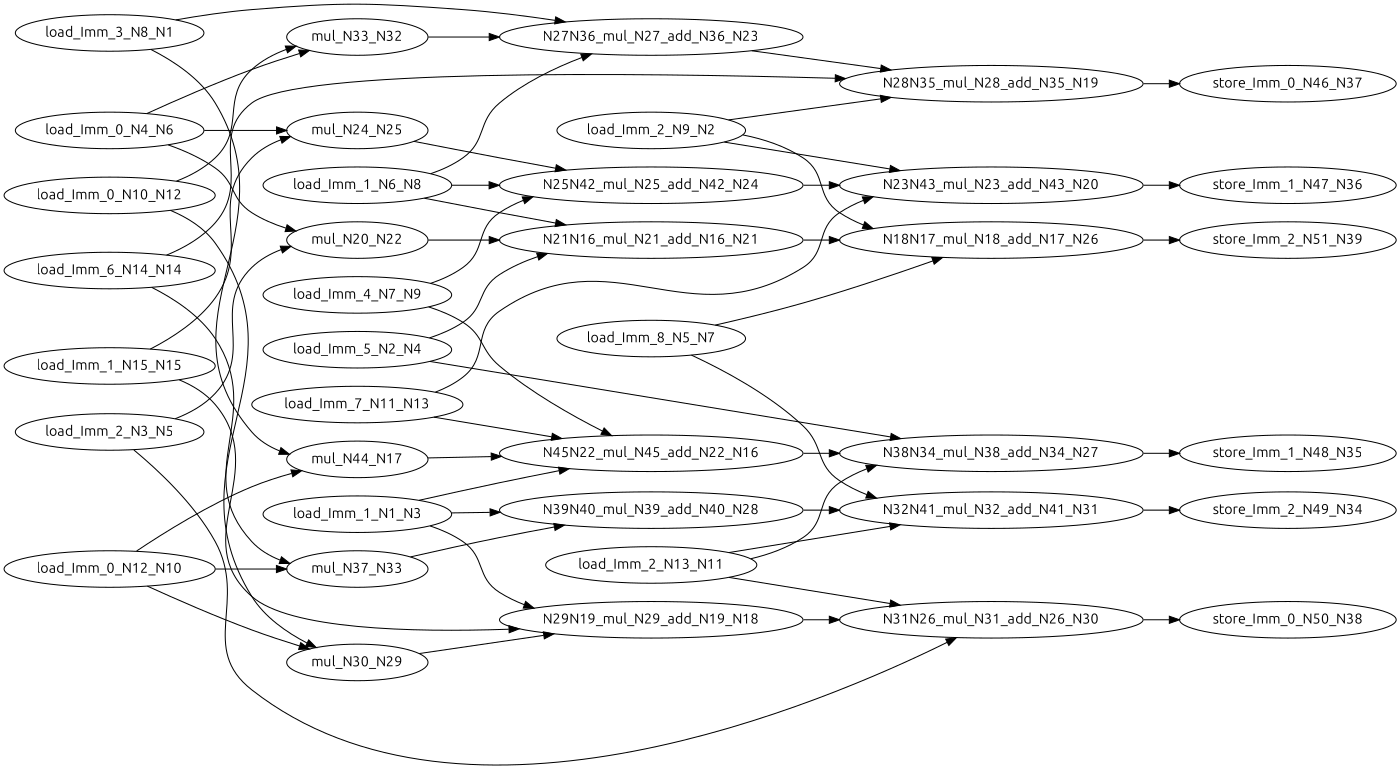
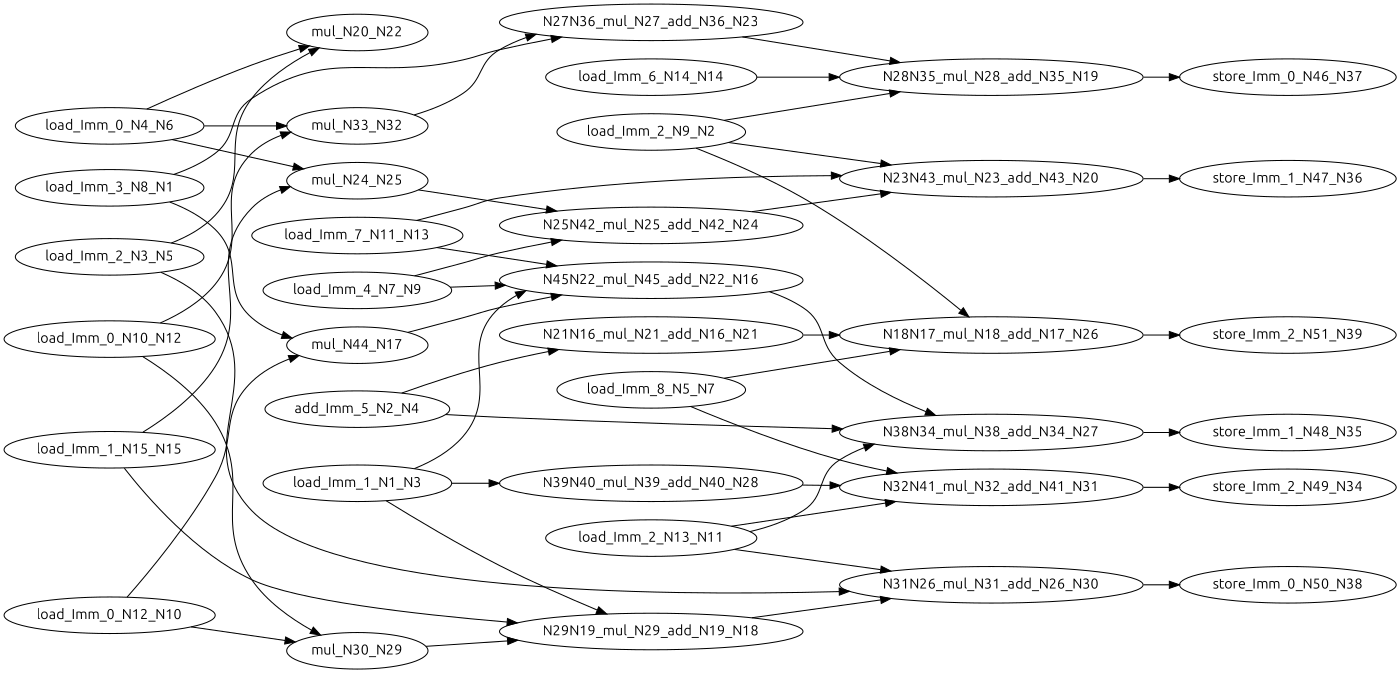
node "load_Imm_1_N6_N8": removed
edge "mul_N20_N22" -> "N21N16_mul_N21_add_N16_N21": removed
node "load_Imm_5_N2_N4": label "load_Imm_5_N2_N4" -> "add_Imm_5_N2_N4"
node "mul_N37_N33": removed
